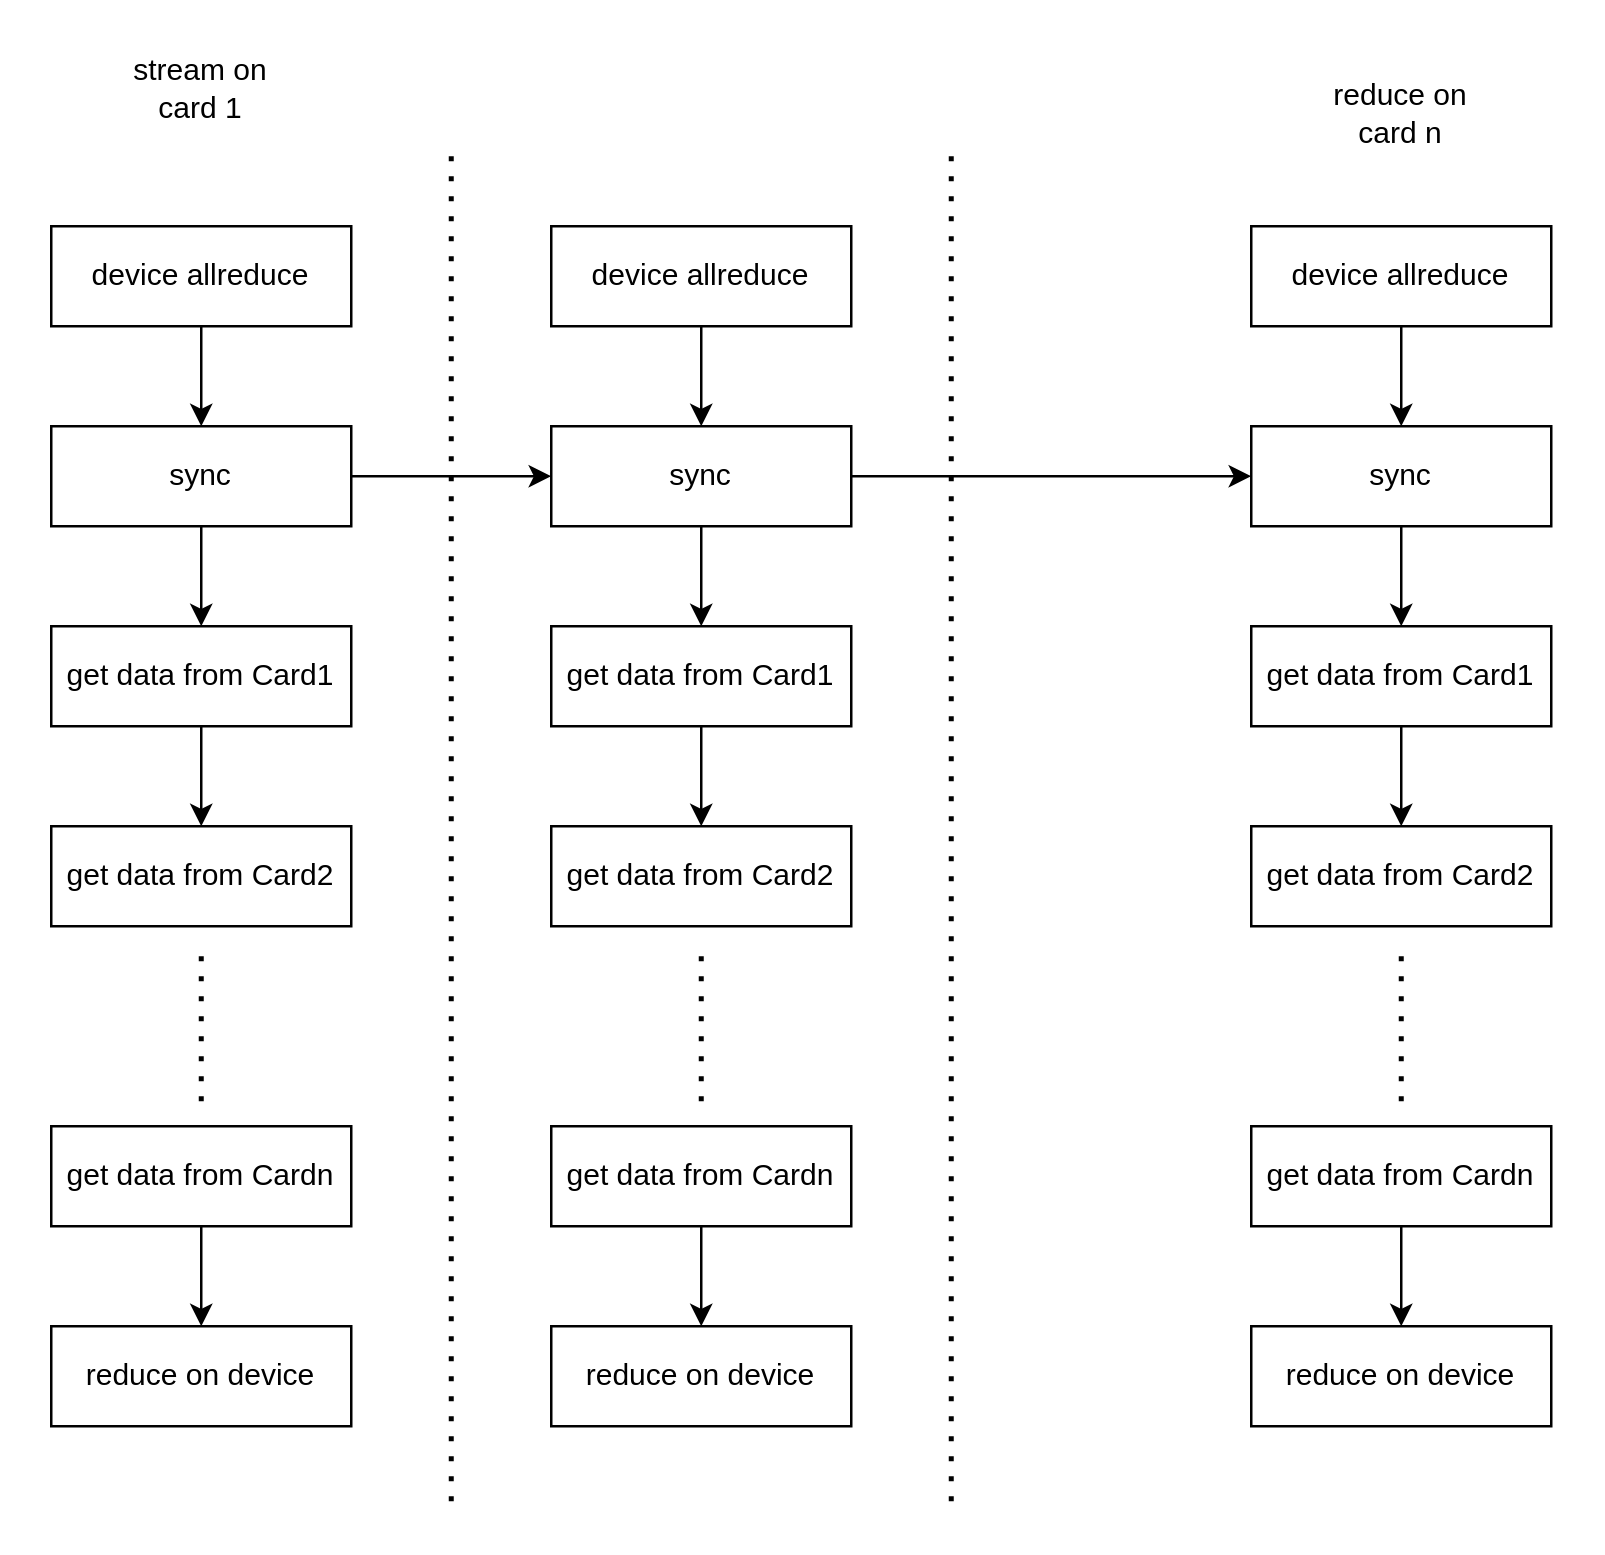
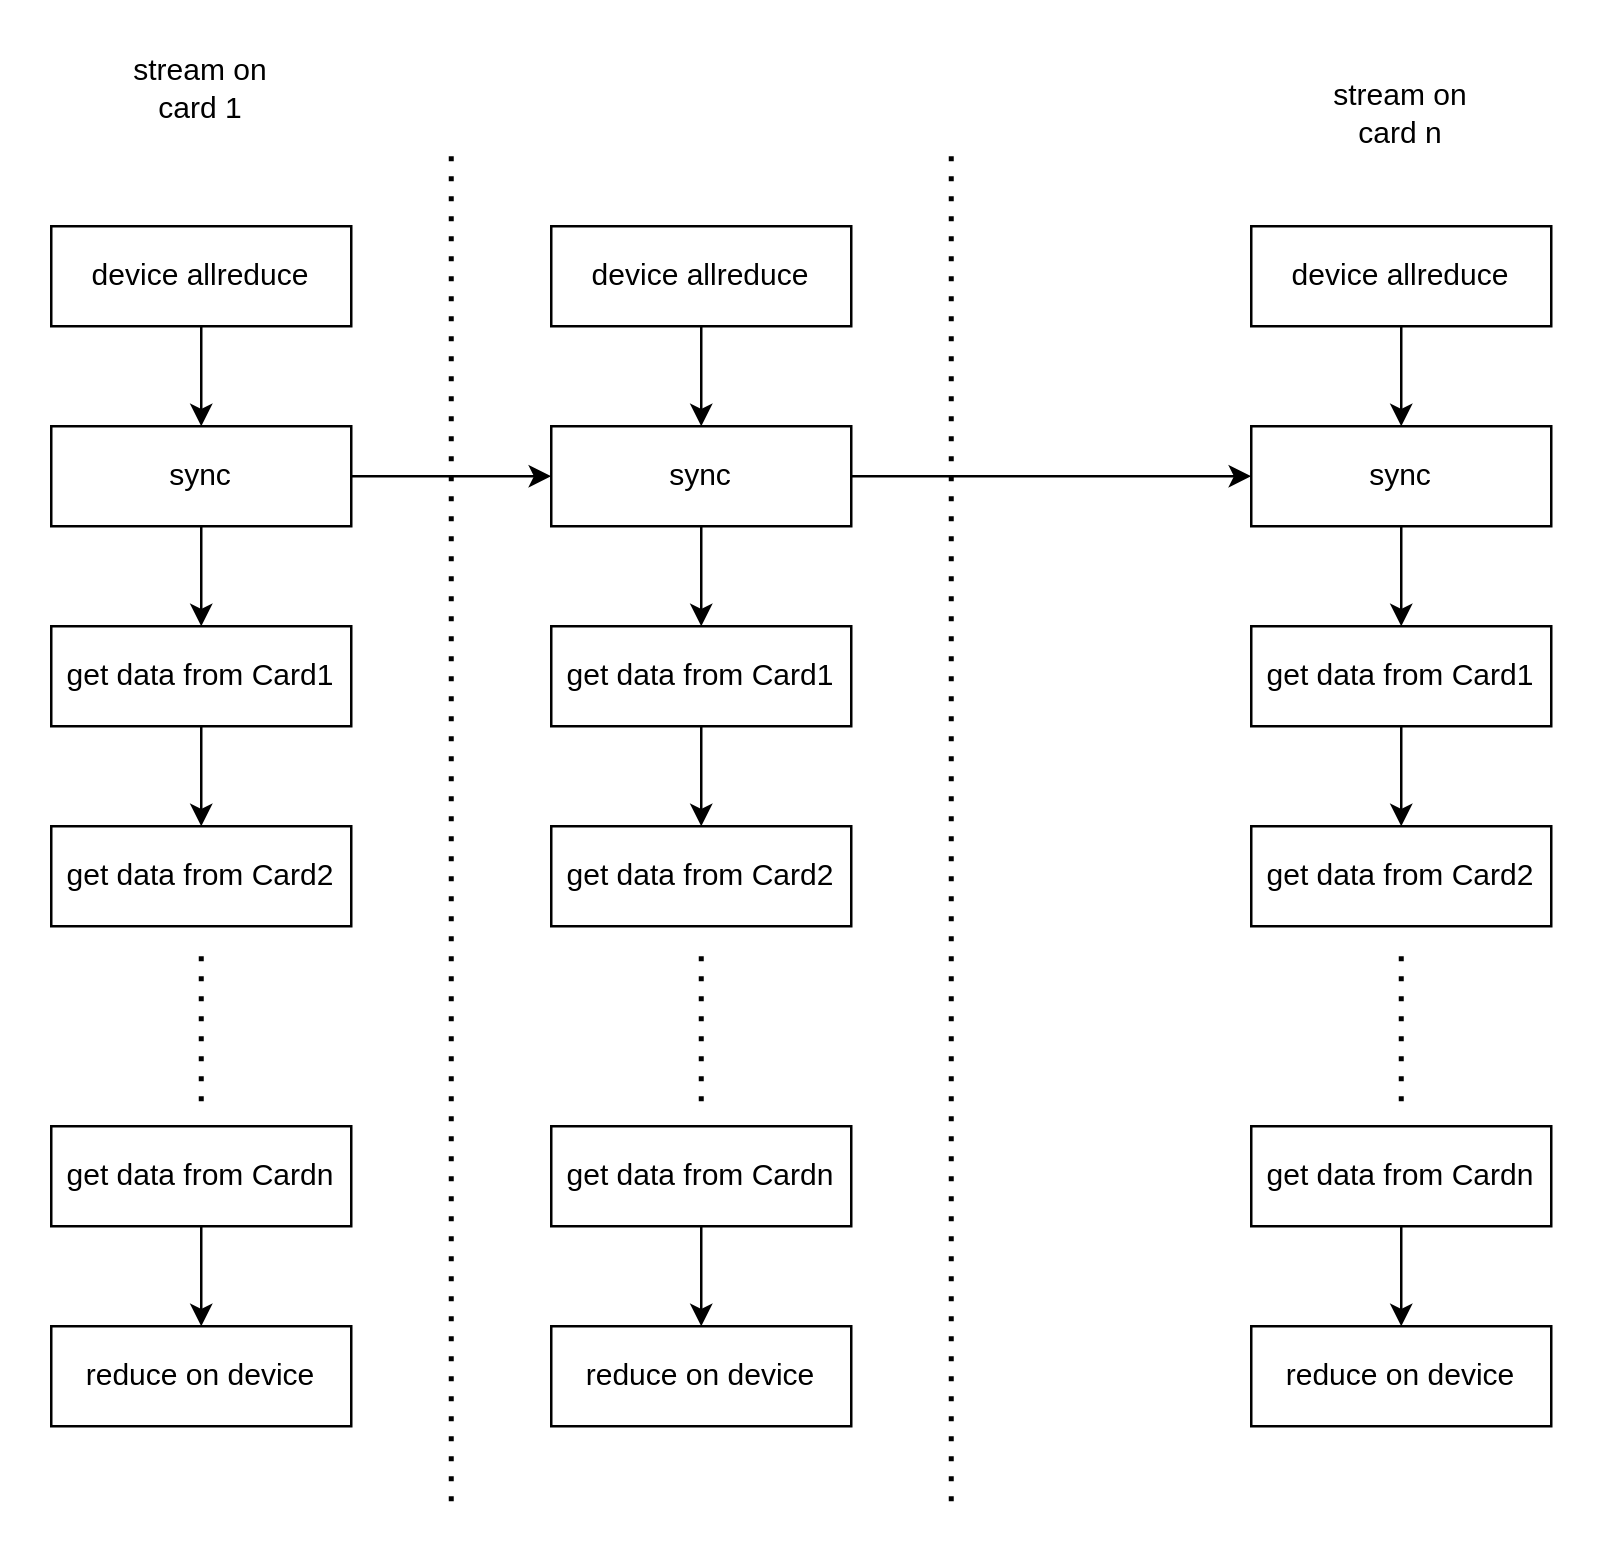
node "reduce on card n": label "reduce on card n" -> "stream on card n"
